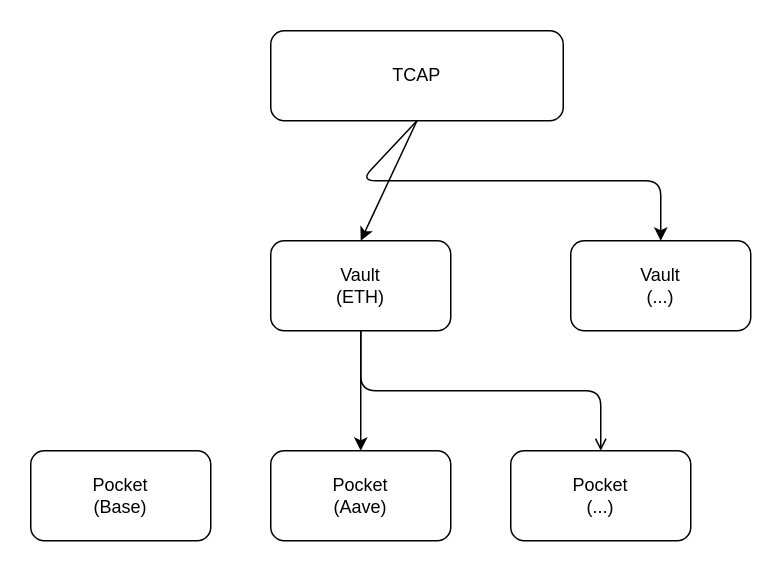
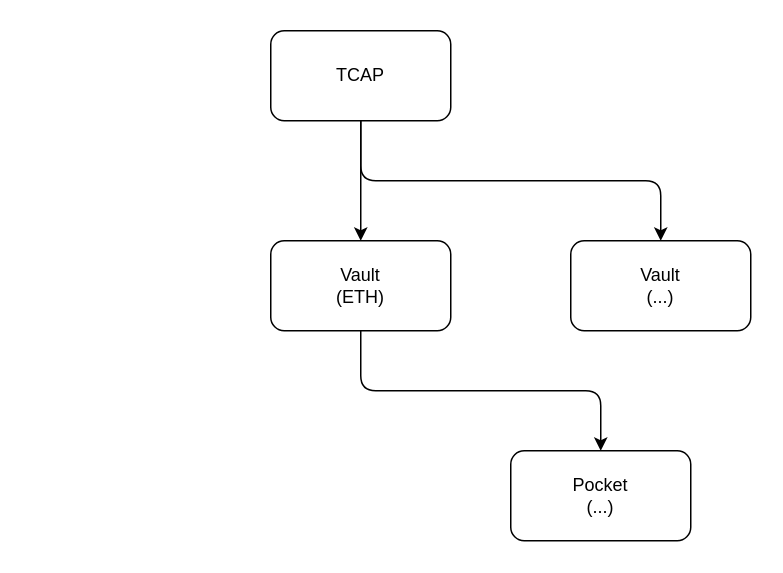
node "TCAP": size 293x90 -> 180x90
edge "Vault (ETH)" -> "Pocket (Aave)": removed
edge "Vault (ETH)" -> "Pocket (...)": arrowhead open -> classic
node "Pocket (Base)": removed
node "Pocket (Aave)": removed
